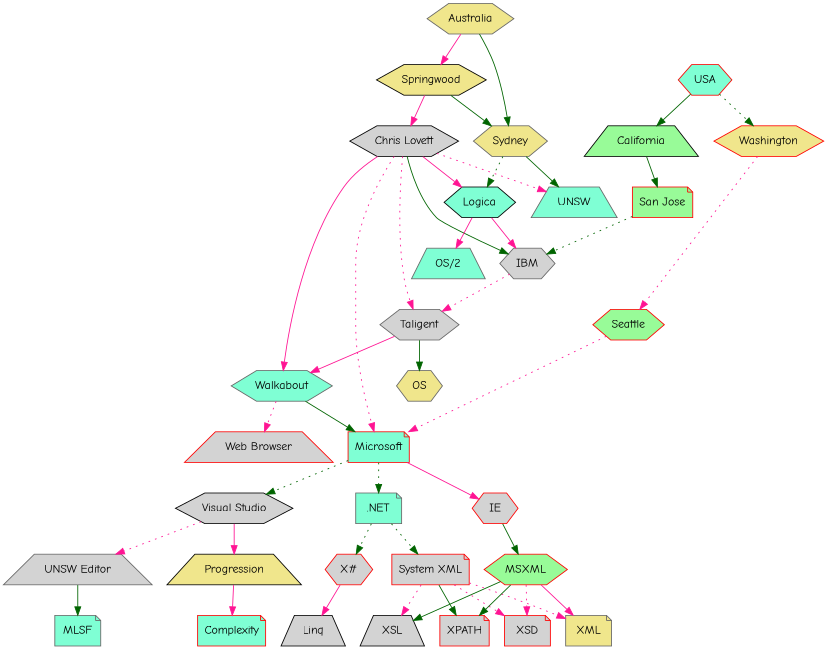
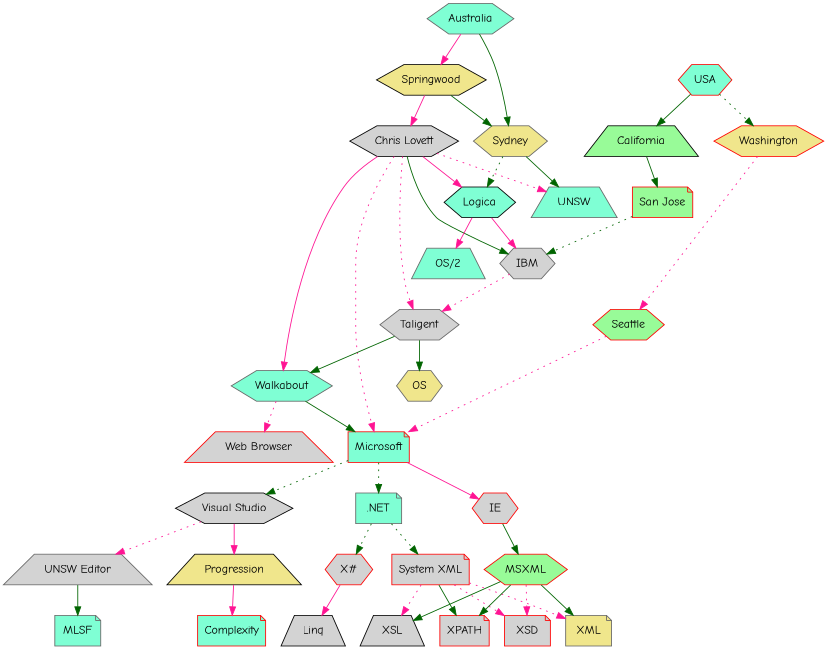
node "Australia": fillcolor khaki -> aquamarine
edge "Taligent" -> "Walkabout": color deeppink -> darkgreen
edge "MSXML" -> "XML": color deeppink -> darkgreen
